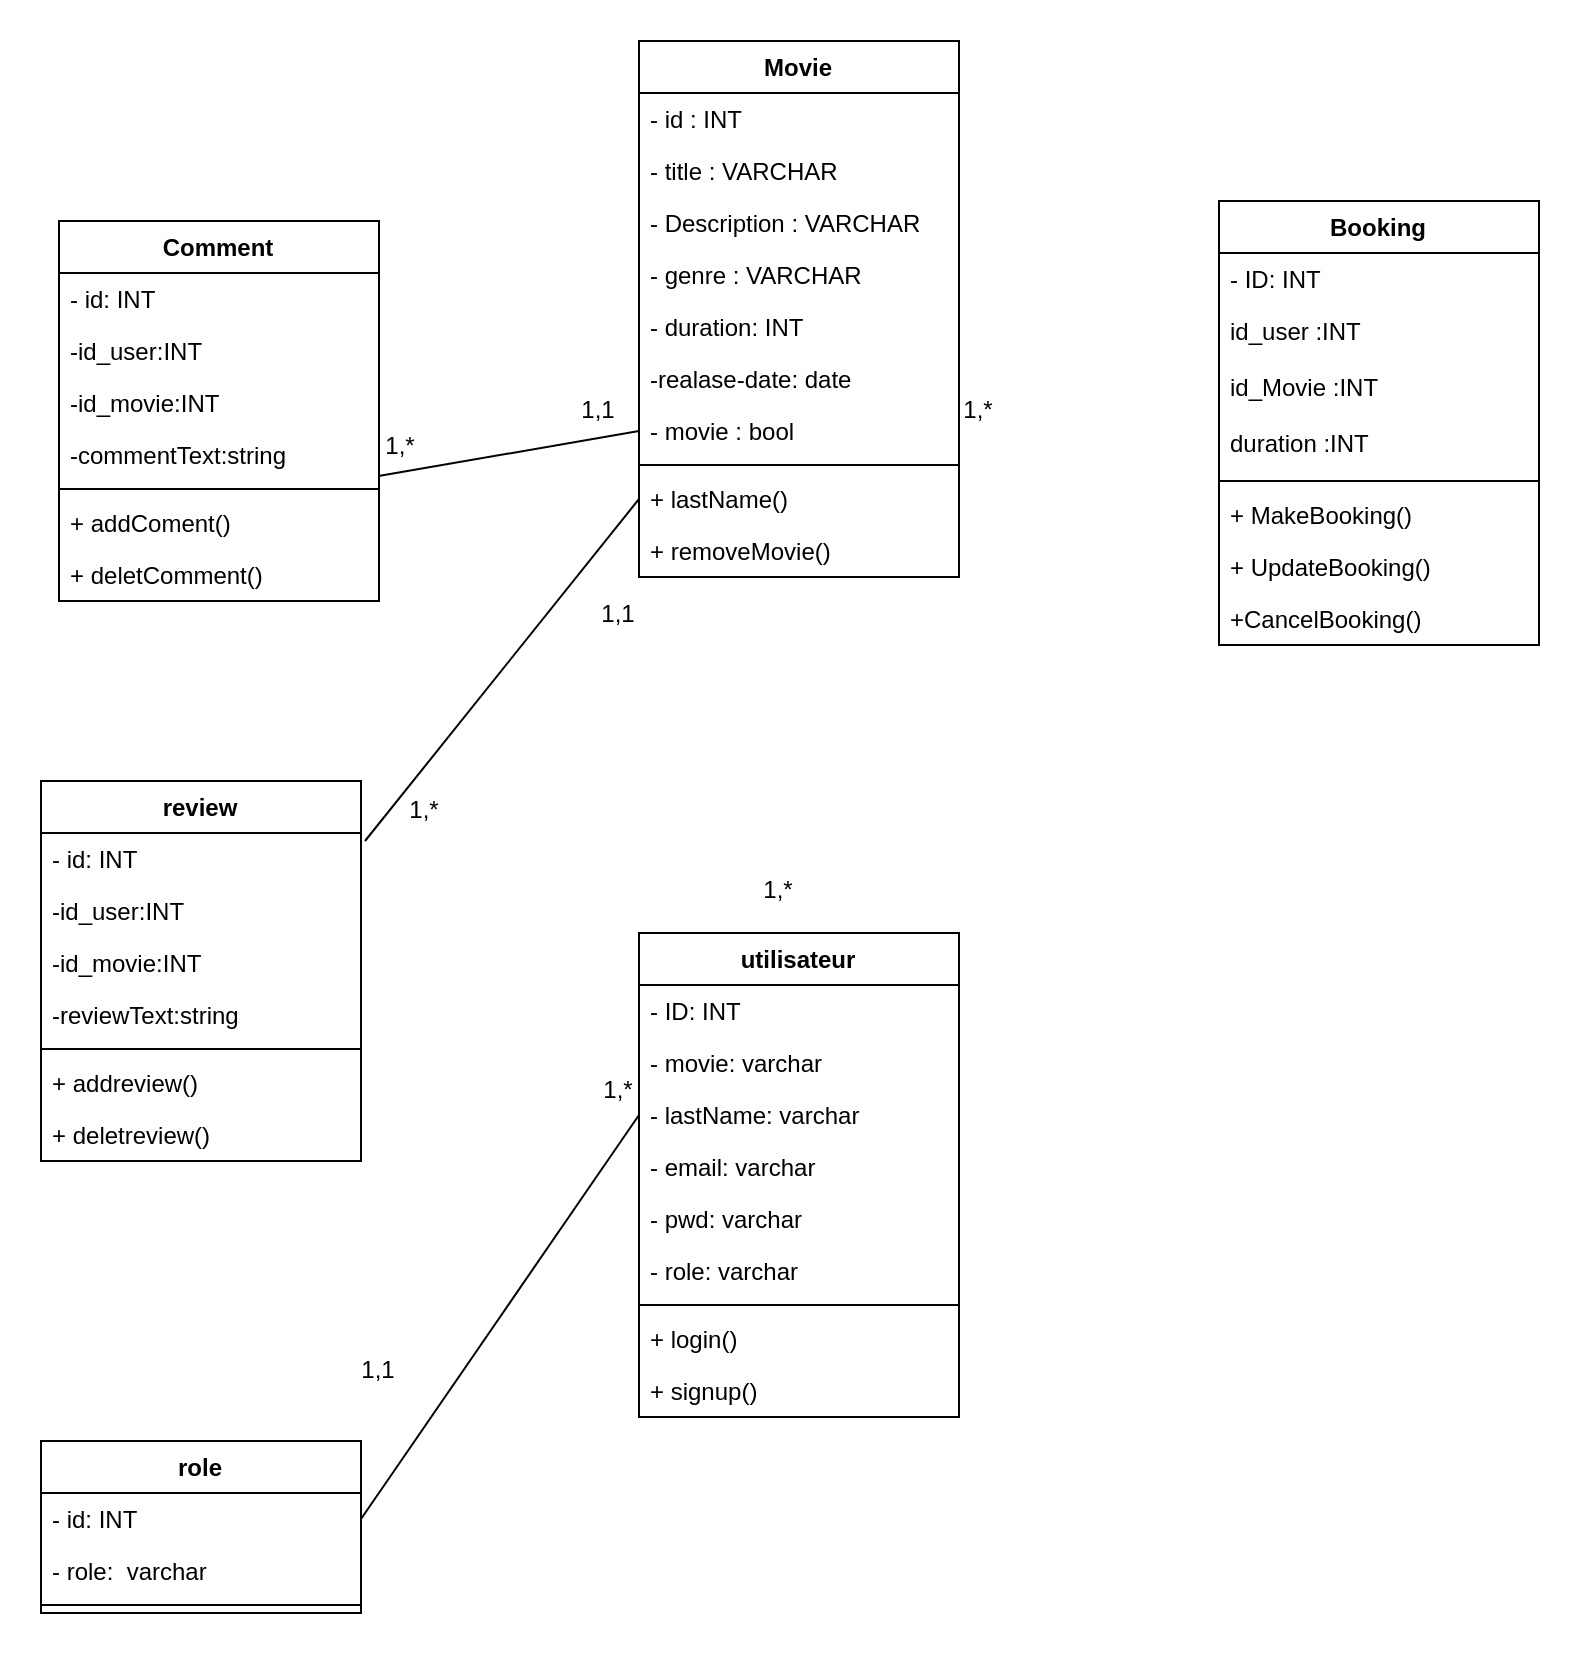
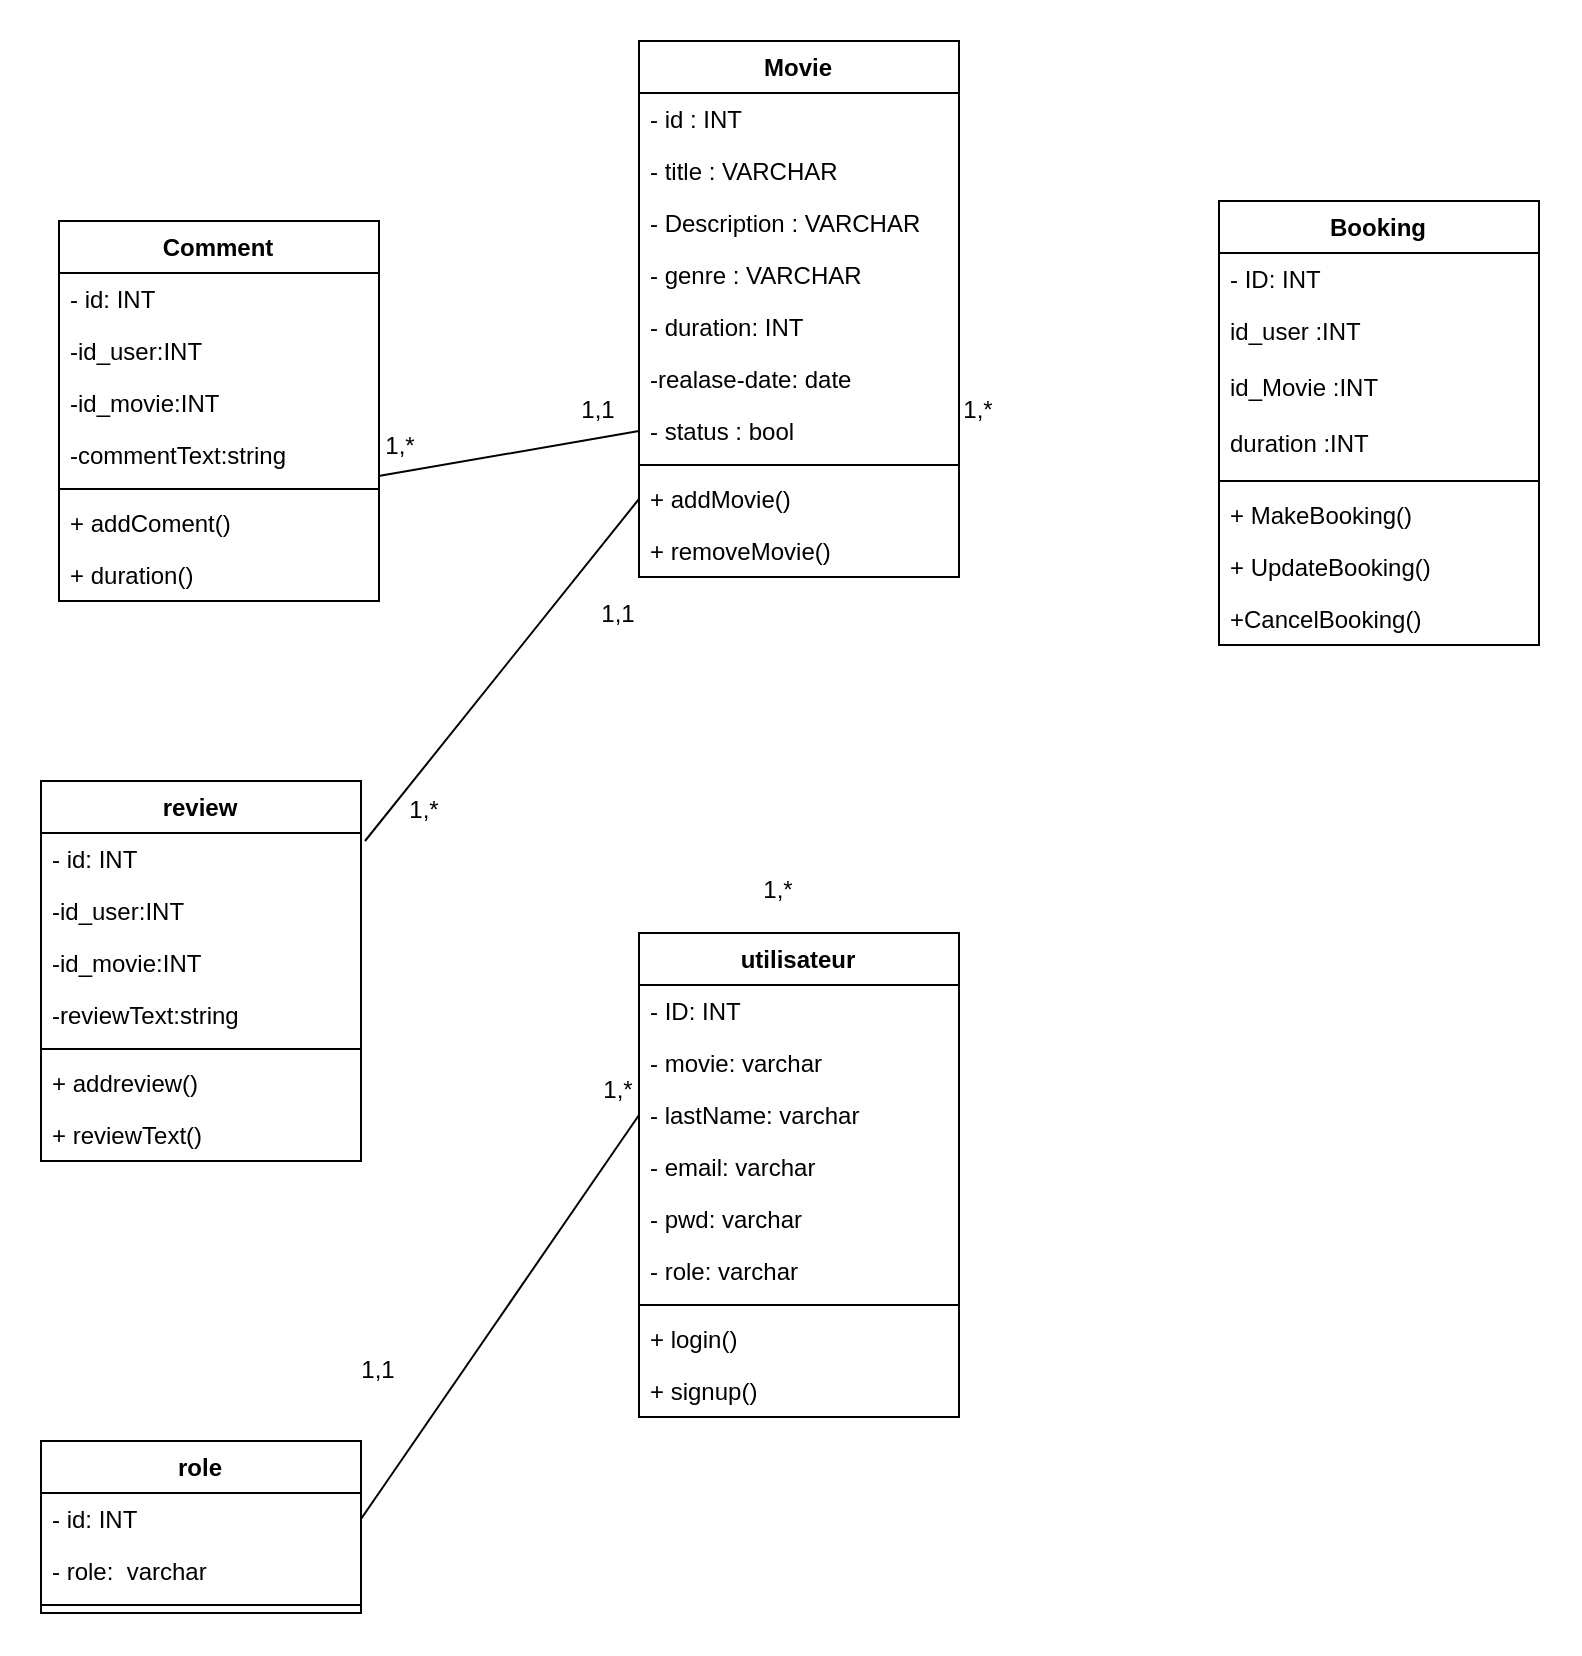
node "- movie : bool": label "- movie : bool" -> "- status : bool"
node "+ lastName()": label "+ lastName()" -> "+ addMovie()"
node "+ deletComment()": label "+ deletComment()" -> "+ duration()"
node "+ deletreview()": label "+ deletreview()" -> "+ reviewText()"
